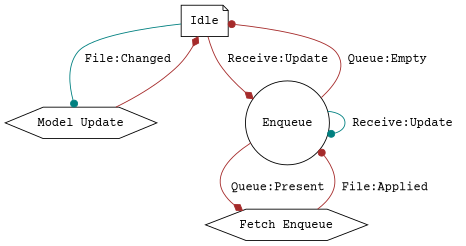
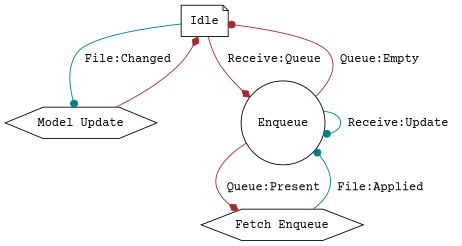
edge "Idle" -> "Enqueue": label " Receive:Update " -> " Receive:Queue "
edge "Fetch Enqueue" -> "Enqueue": color brown -> teal
